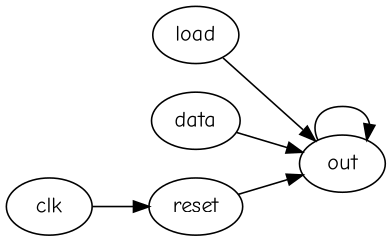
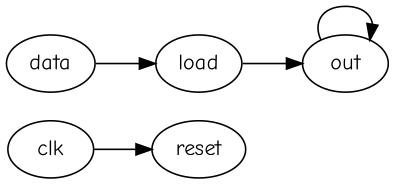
edge "data" -> "out": now "data" -> "load"
edge "reset" -> "out": removed
